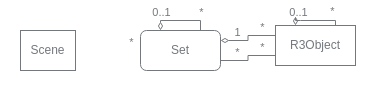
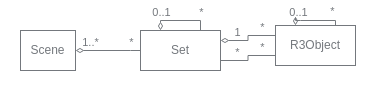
edge "Set" -> "Scene": added, label "1..*"
node "Set": shape rounded rectangle -> rectangle
